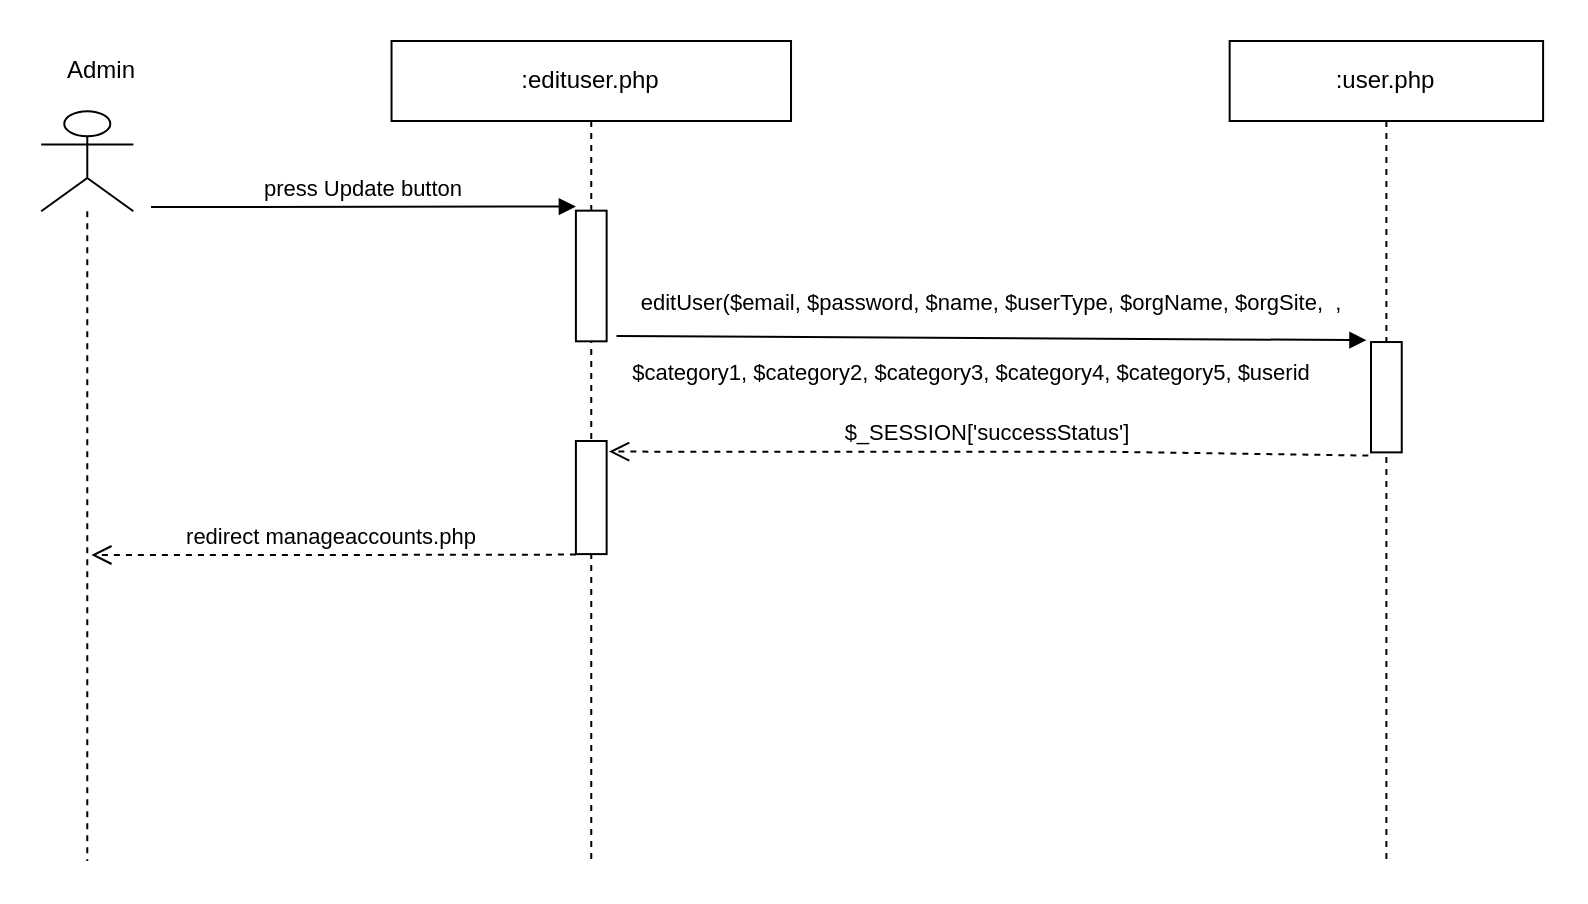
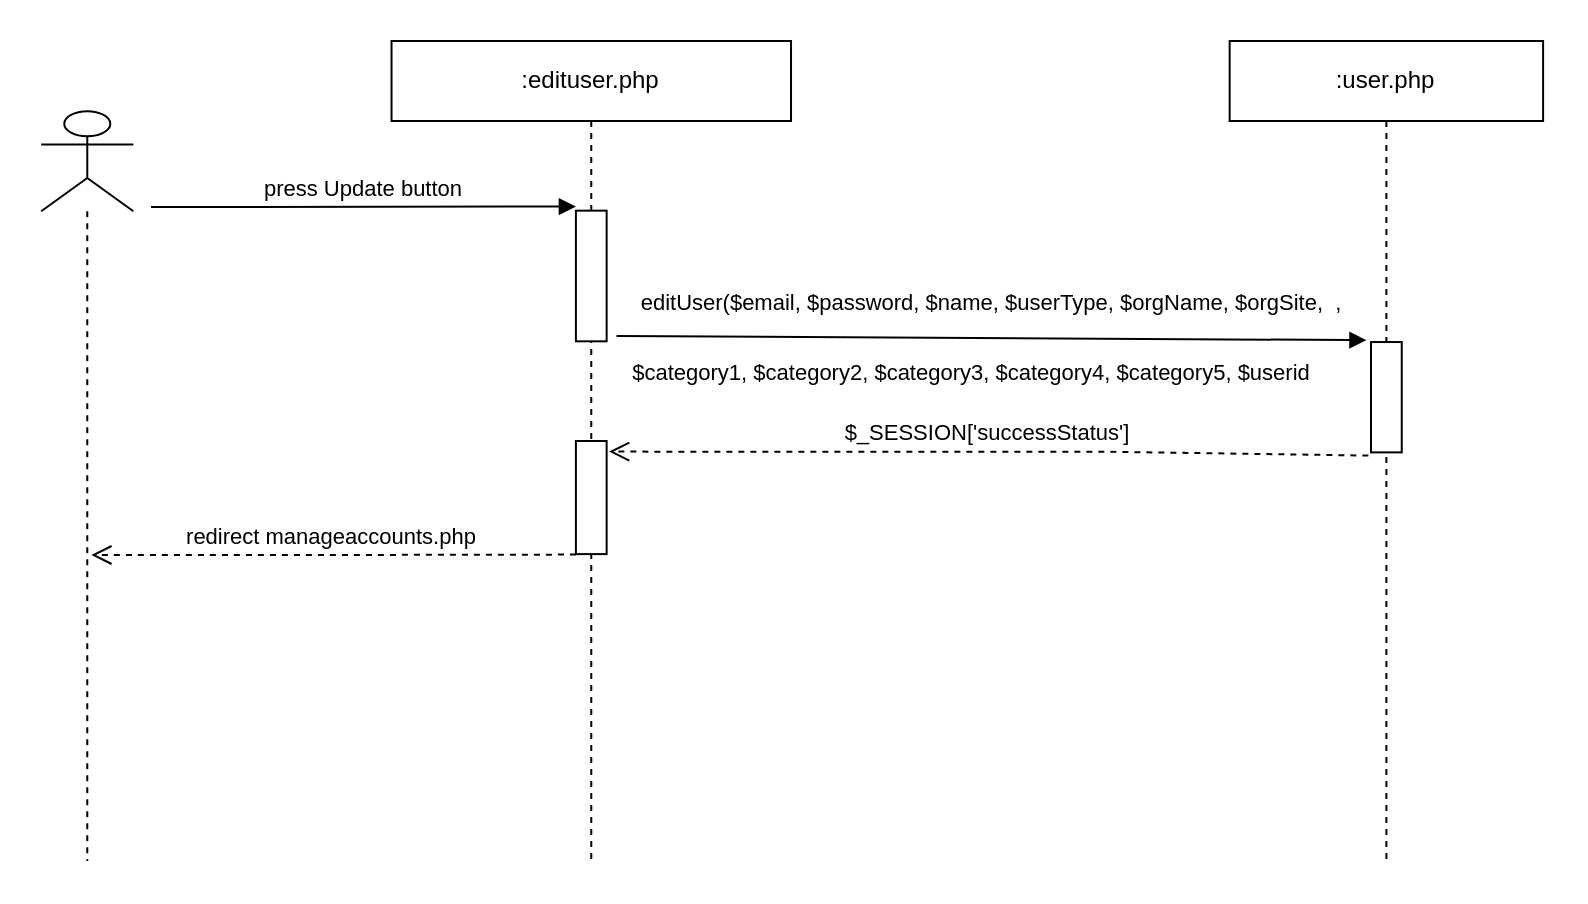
node "Admin": removed
